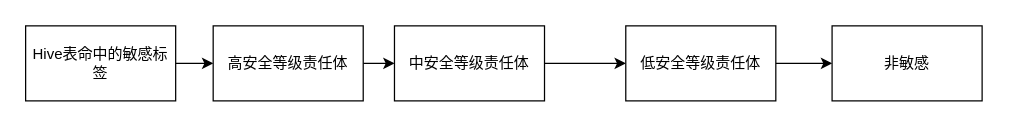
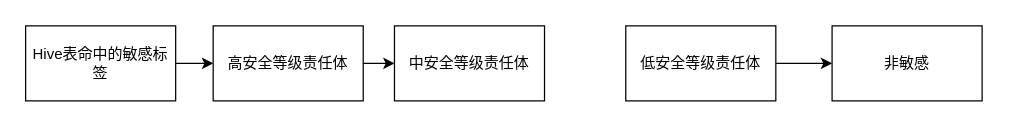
edge "中安全等级责任体" -> "低安全等级责任体": removed
